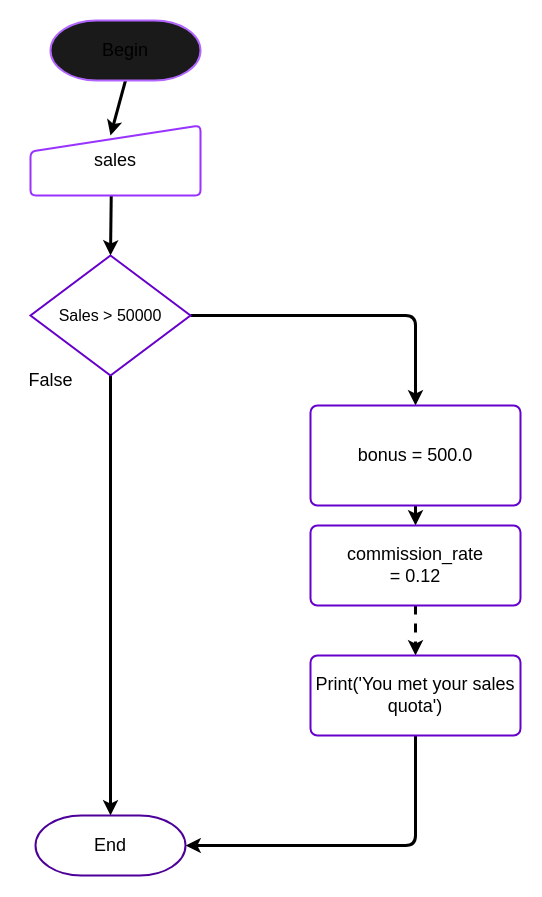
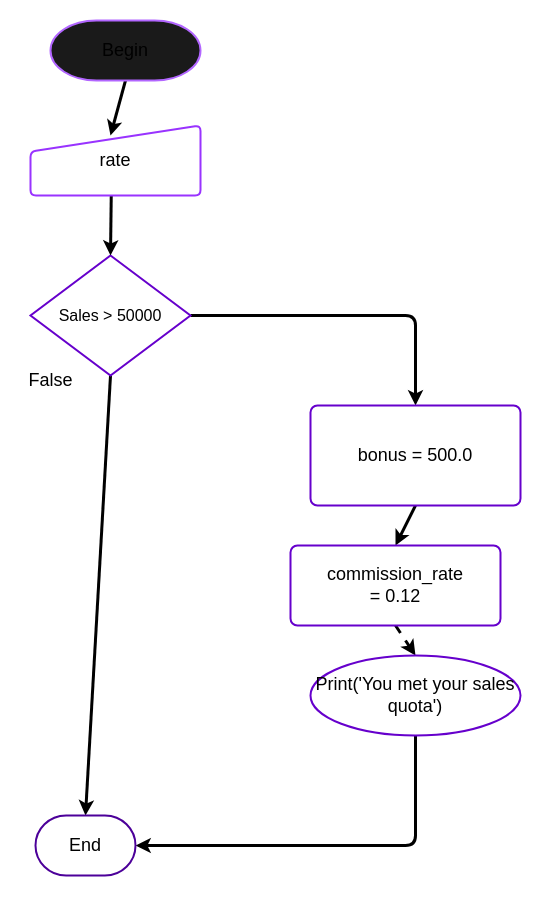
node "sales": label "sales" -> "rate"
node "commission_rate = 0.12": moved (416, 566) -> (396, 586)
node "Print('You met your sales quota')": shape rounded rectangle -> ellipse
node "End": size 150x60 -> 100x60
